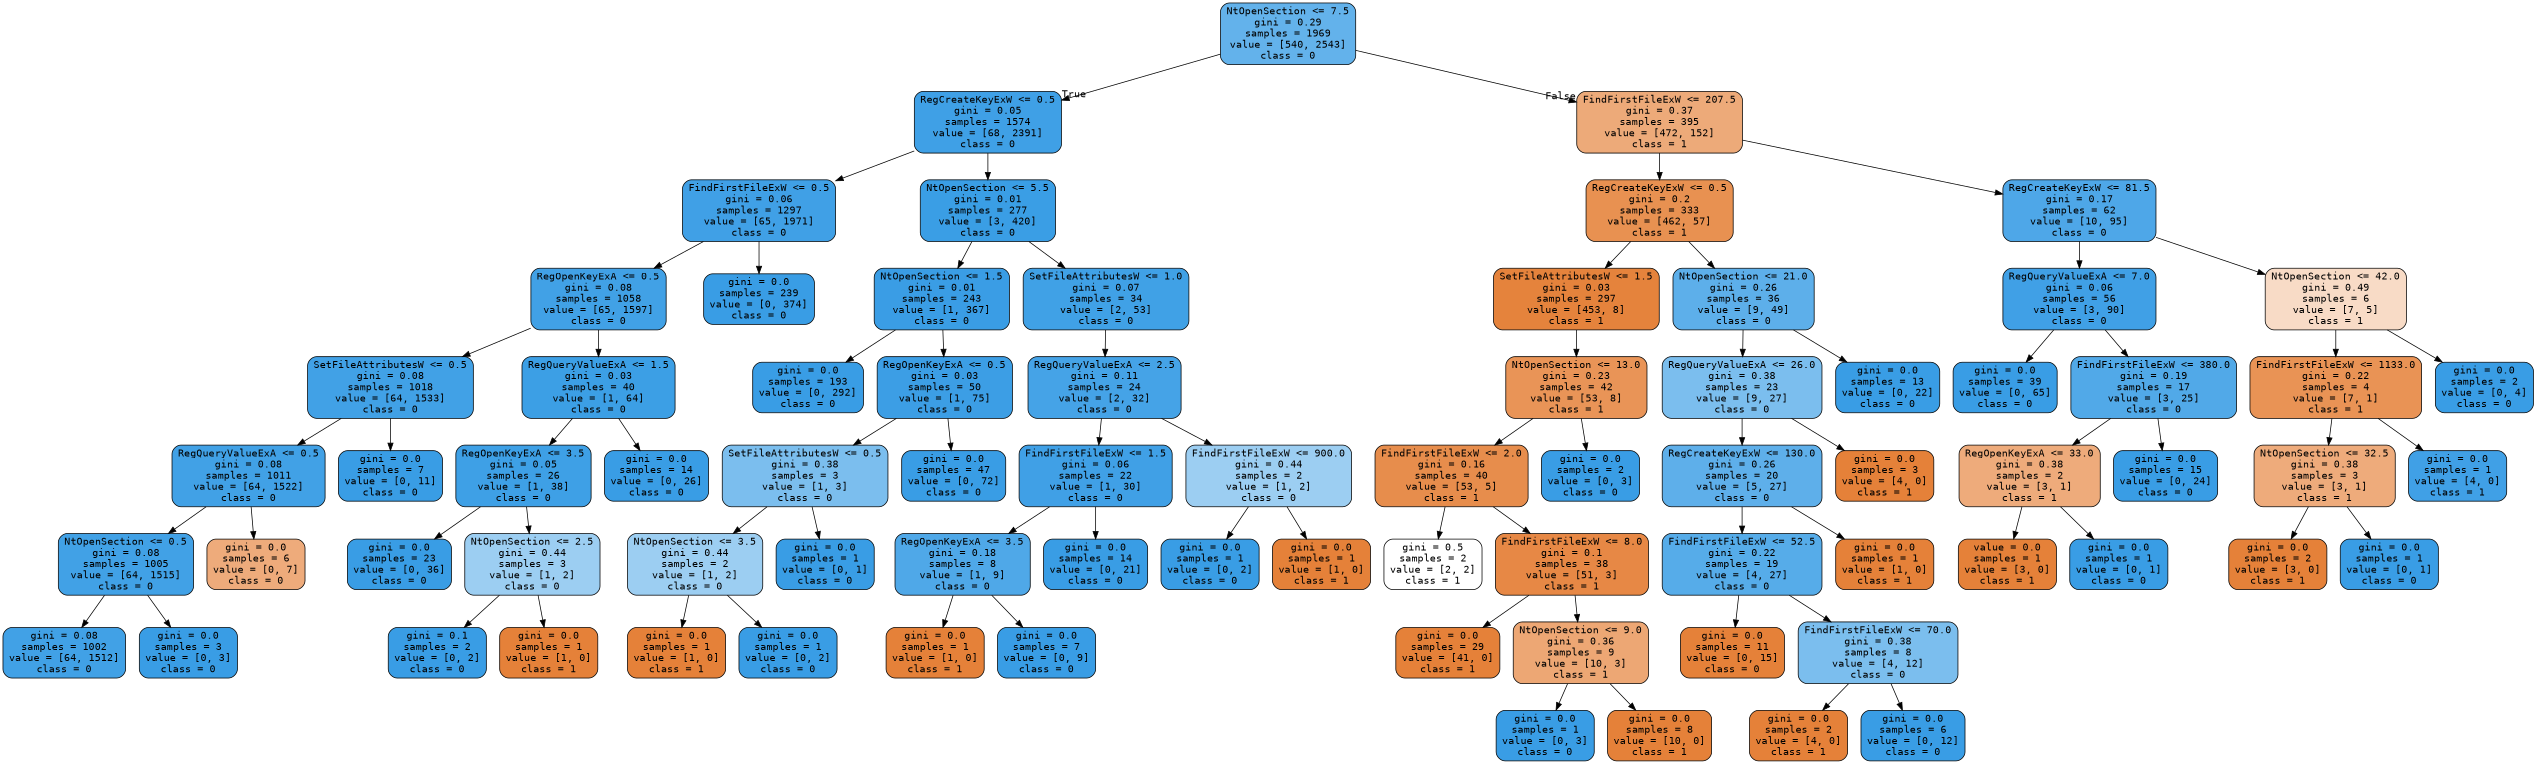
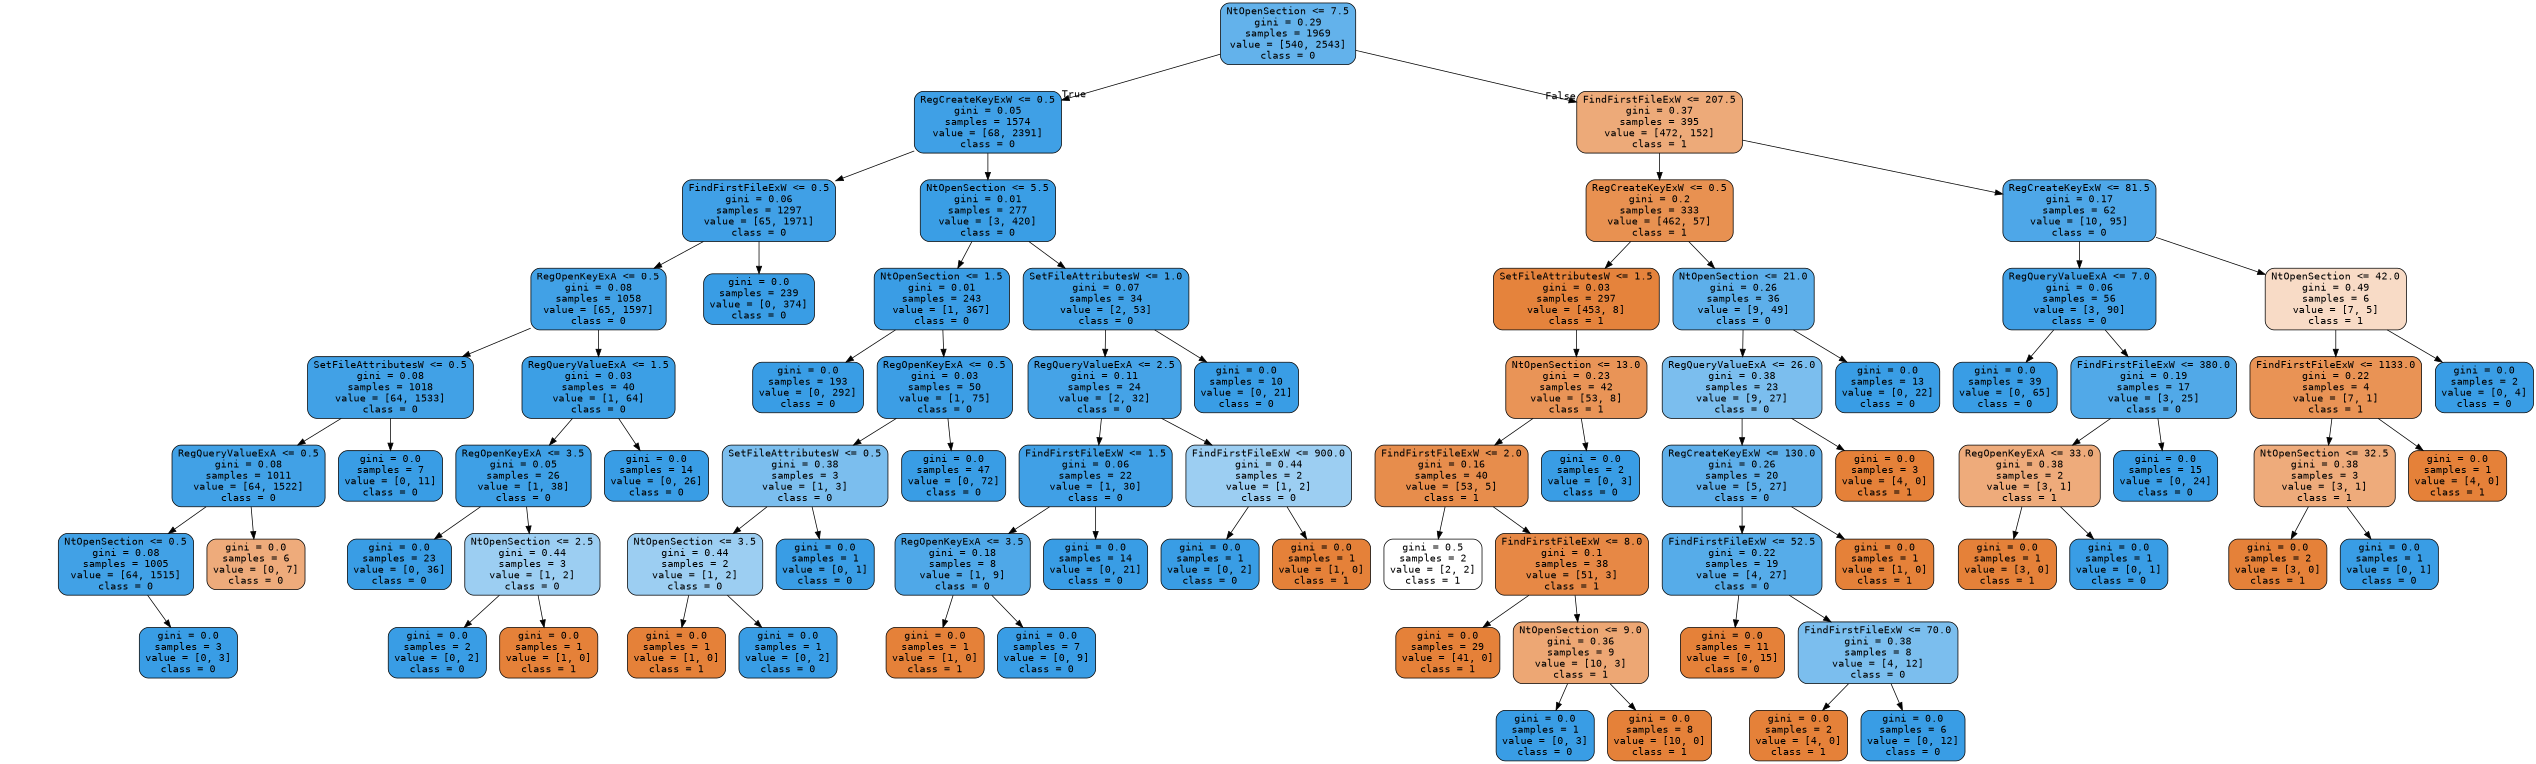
node "gini = 0.0 samples = 10 value = [0, 21] class = 0": added
node "gini = 0.0 samples = 1 value = [4, 0] class = 1": fillcolor #40a0e6 -> #e58139
node "value = 0.0 samples = 1 value = [3, 0] class = 1": label "value = 0.0 samples = 1 value = [3, 0] class = 1" -> "gini = 0.0 samples = 1 value = [3, 0] class = 1"
node "gini = 0.08 samples = 1002 value = [64, 1512] class = 0": removed
node "gini = 0.1 samples = 2 value = [0, 2] class = 0": label "gini = 0.1 samples = 2 value = [0, 2] class = 0" -> "gini = 0.0 samples = 2 value = [0, 2] class = 0"
